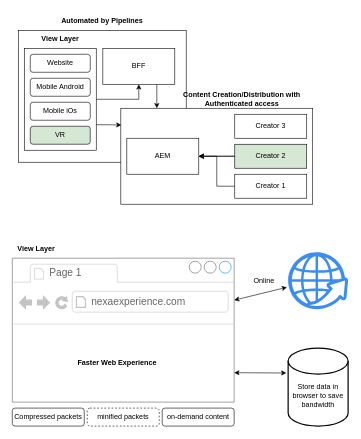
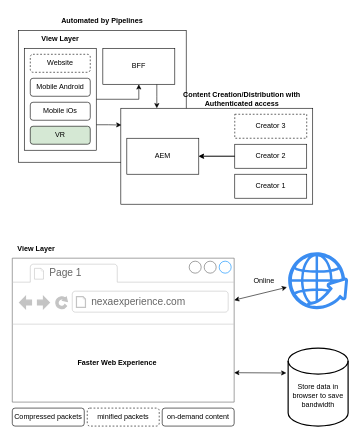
node "Website": style solid -> dashed
node "Creator 3": style solid -> dashed
node "Creator 2": fillcolor #d5e8d4 -> #ffffff
edge "Creator 1" -> "AEM": removed
